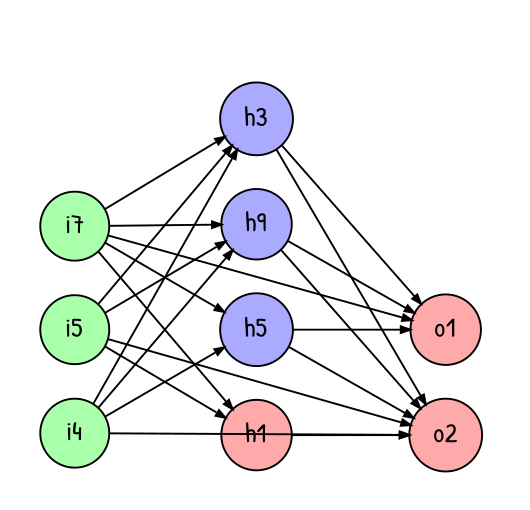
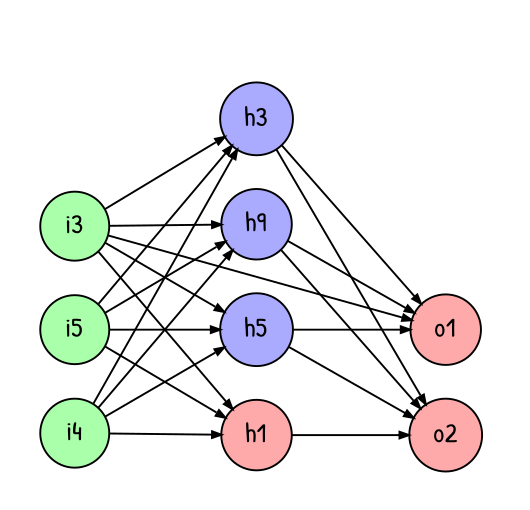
node "i7": label "i7" -> "i3"
edge "i5" -> "o2": now "i5" -> "h5"
edge "i4" -> "o2": now "i4" -> "h1"
